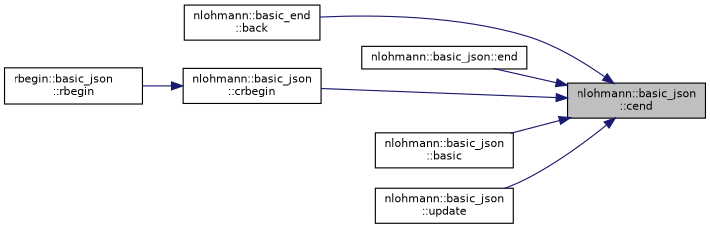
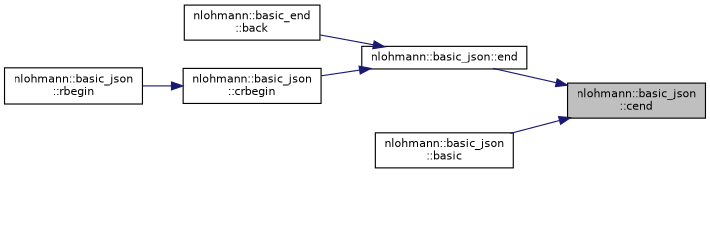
edge "nlohmann::basic_end ::back" -> "nlohmann::basic_json ::cend": now "nlohmann::basic_end ::back" -> "nlohmann::basic_json::end"
node "rbegin::basic_json ::rbegin": label "rbegin::basic_json ::rbegin" -> "nlohmann::basic_json ::rbegin"
edge "nlohmann::basic_json ::crbegin" -> "nlohmann::basic_json ::cend": now "nlohmann::basic_json ::crbegin" -> "nlohmann::basic_json::end"
node "nlohmann::basic_json ::update": removed
